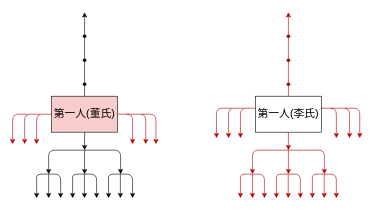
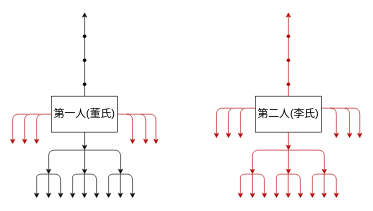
node "第一人(董氏)": fillcolor #f8cecc -> #ffffff
node "第一人(李氏)": label "第一人(李氏)" -> "第二人(李氏)"
